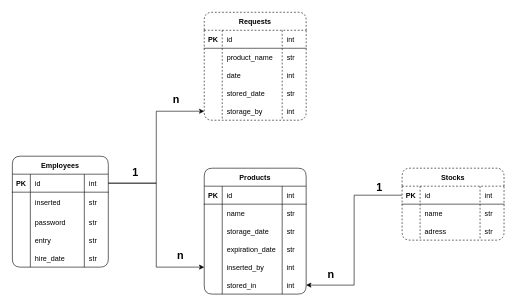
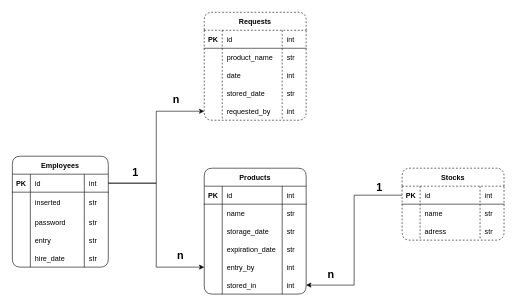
node "storage_by": label "storage_by" -> "requested_by"
node "inserted_by": label "inserted_by" -> "entry_by"
